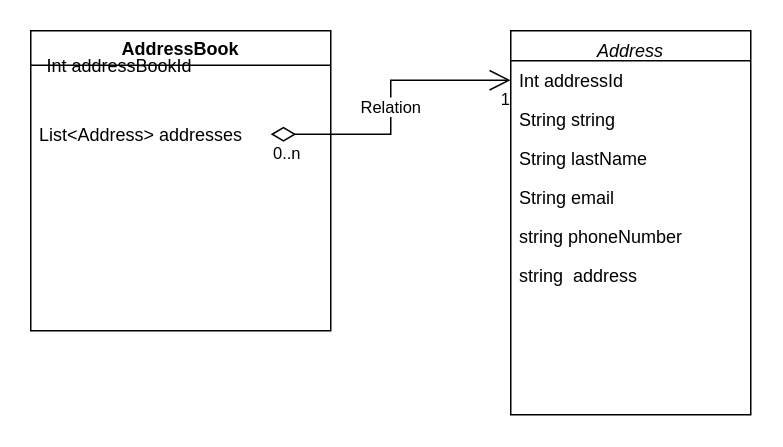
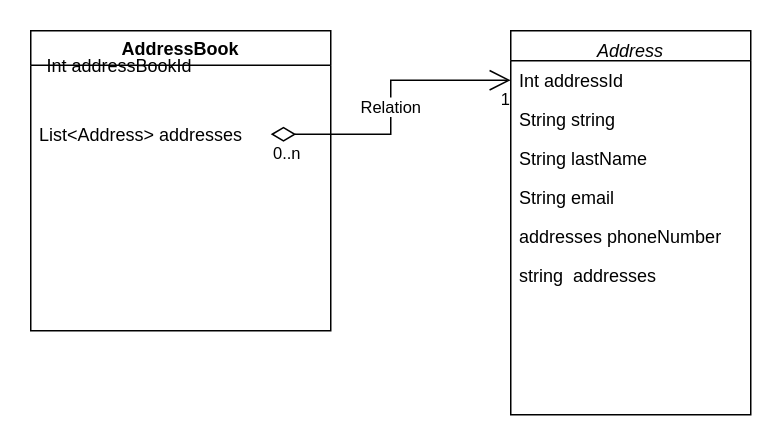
node "string phoneNumber": label "string phoneNumber" -> "addresses phoneNumber"
node "string address": label "string address" -> "string addresses"
